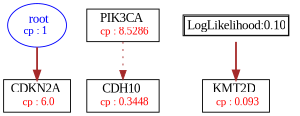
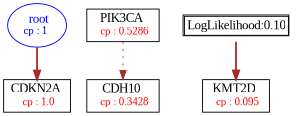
node "PIK3CA": text "cp : 8.5286" -> "cp : 0.5286"
node "CDKN2A": text "cp : 6.0" -> "cp : 1.0"
node "CDH10": text "cp : 0.3448" -> "cp : 0.3428"
node "KMT2D": text "cp : 0.093" -> "cp : 0.095"
